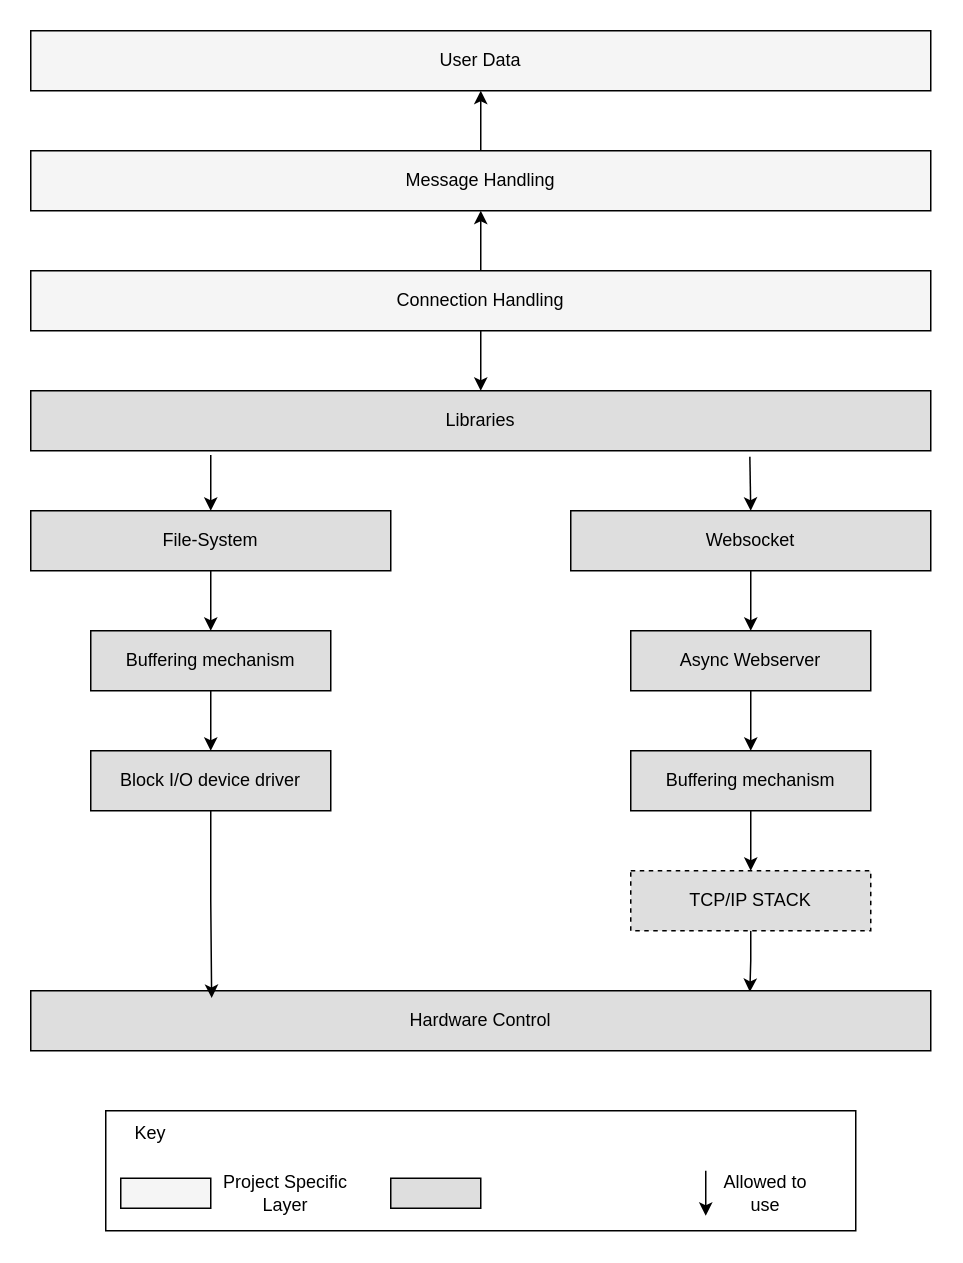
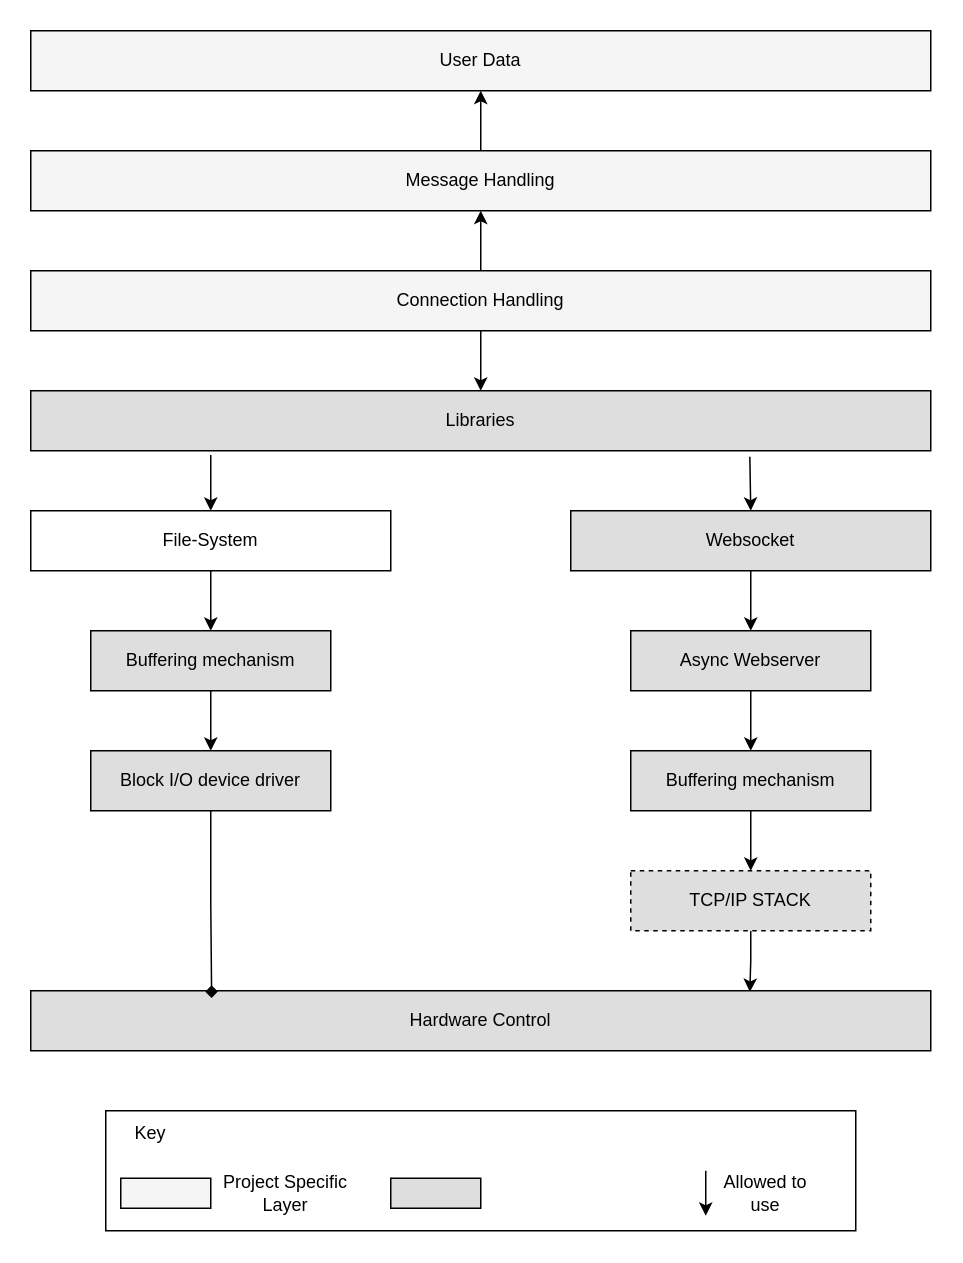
node "File-System": fillcolor #dedede -> #ffffff
edge "Block I/O device driver" -> "Hardware Control": arrowhead classic -> diamond
